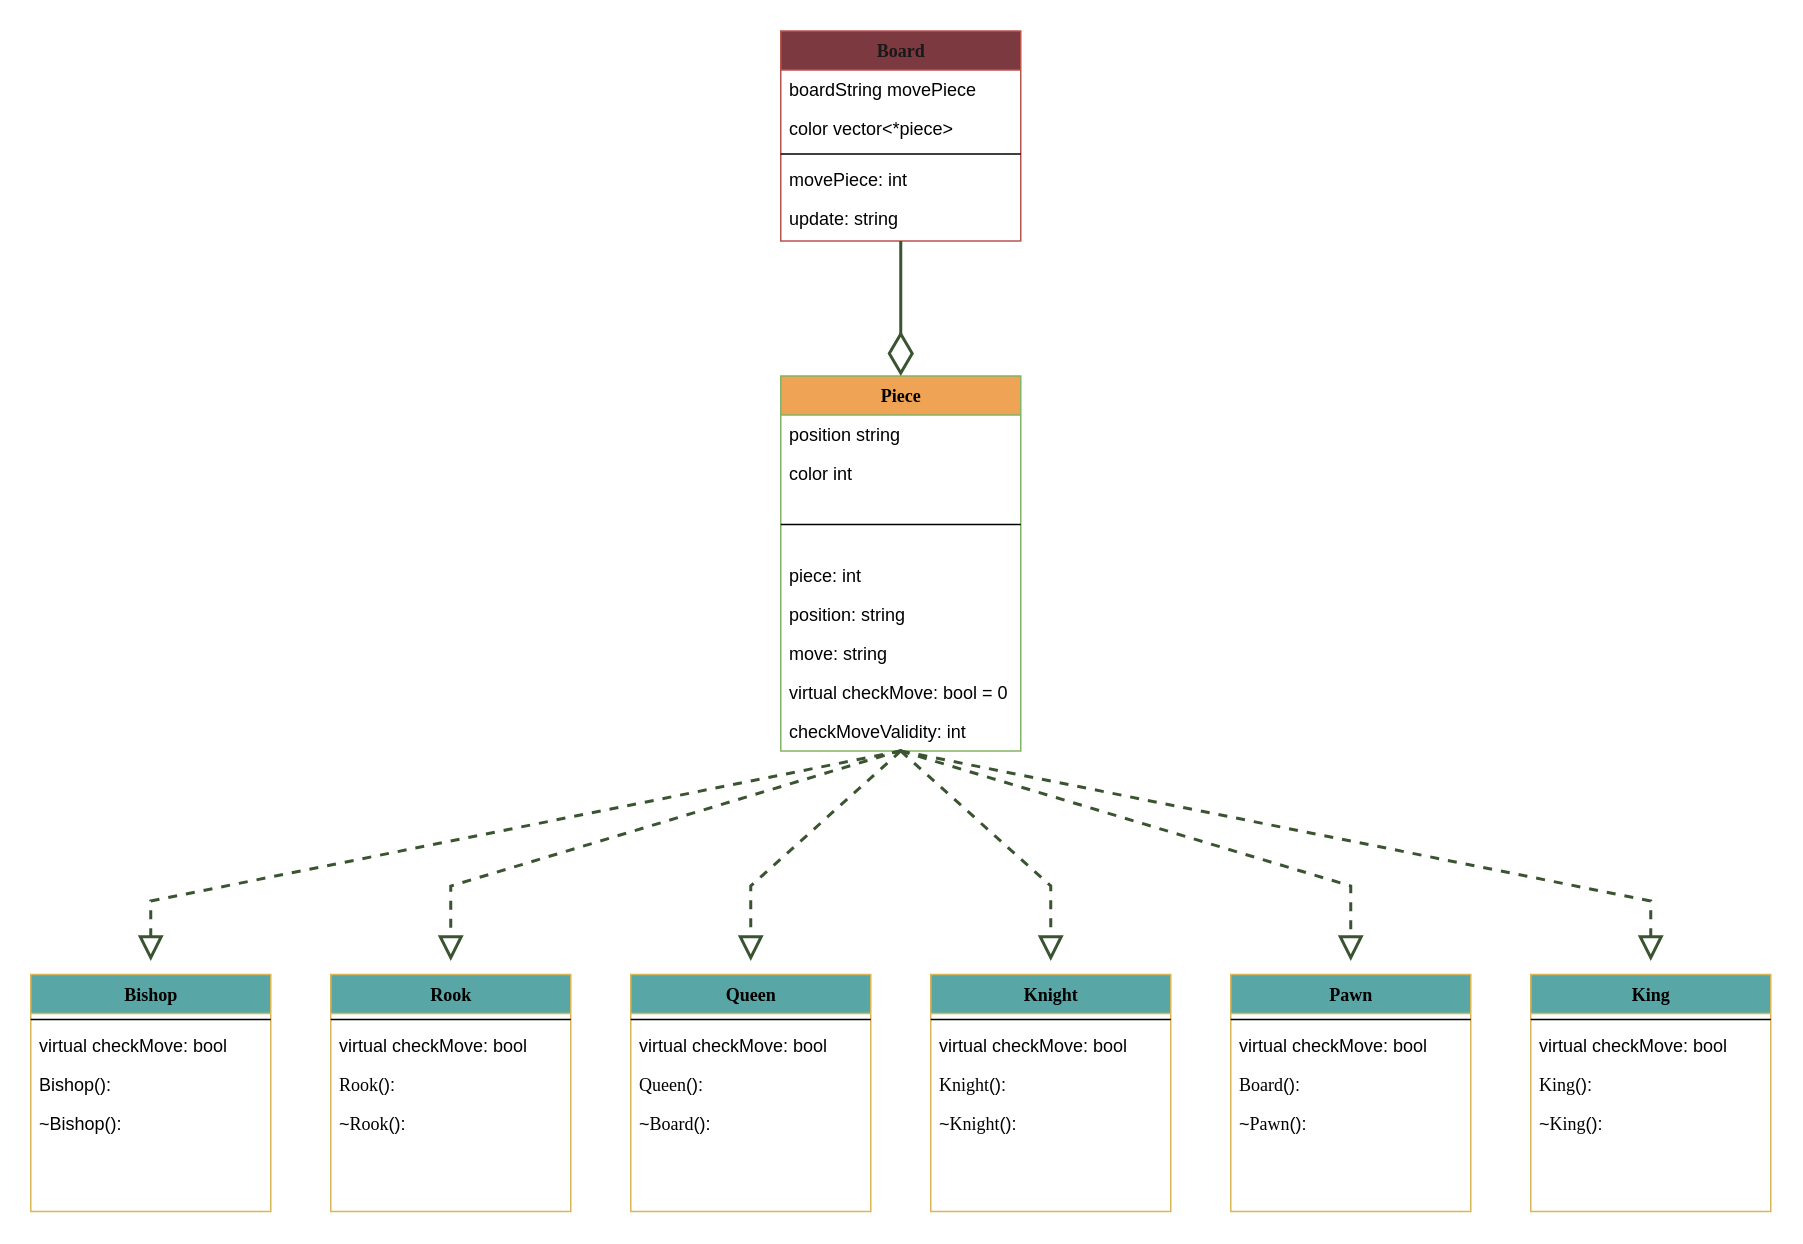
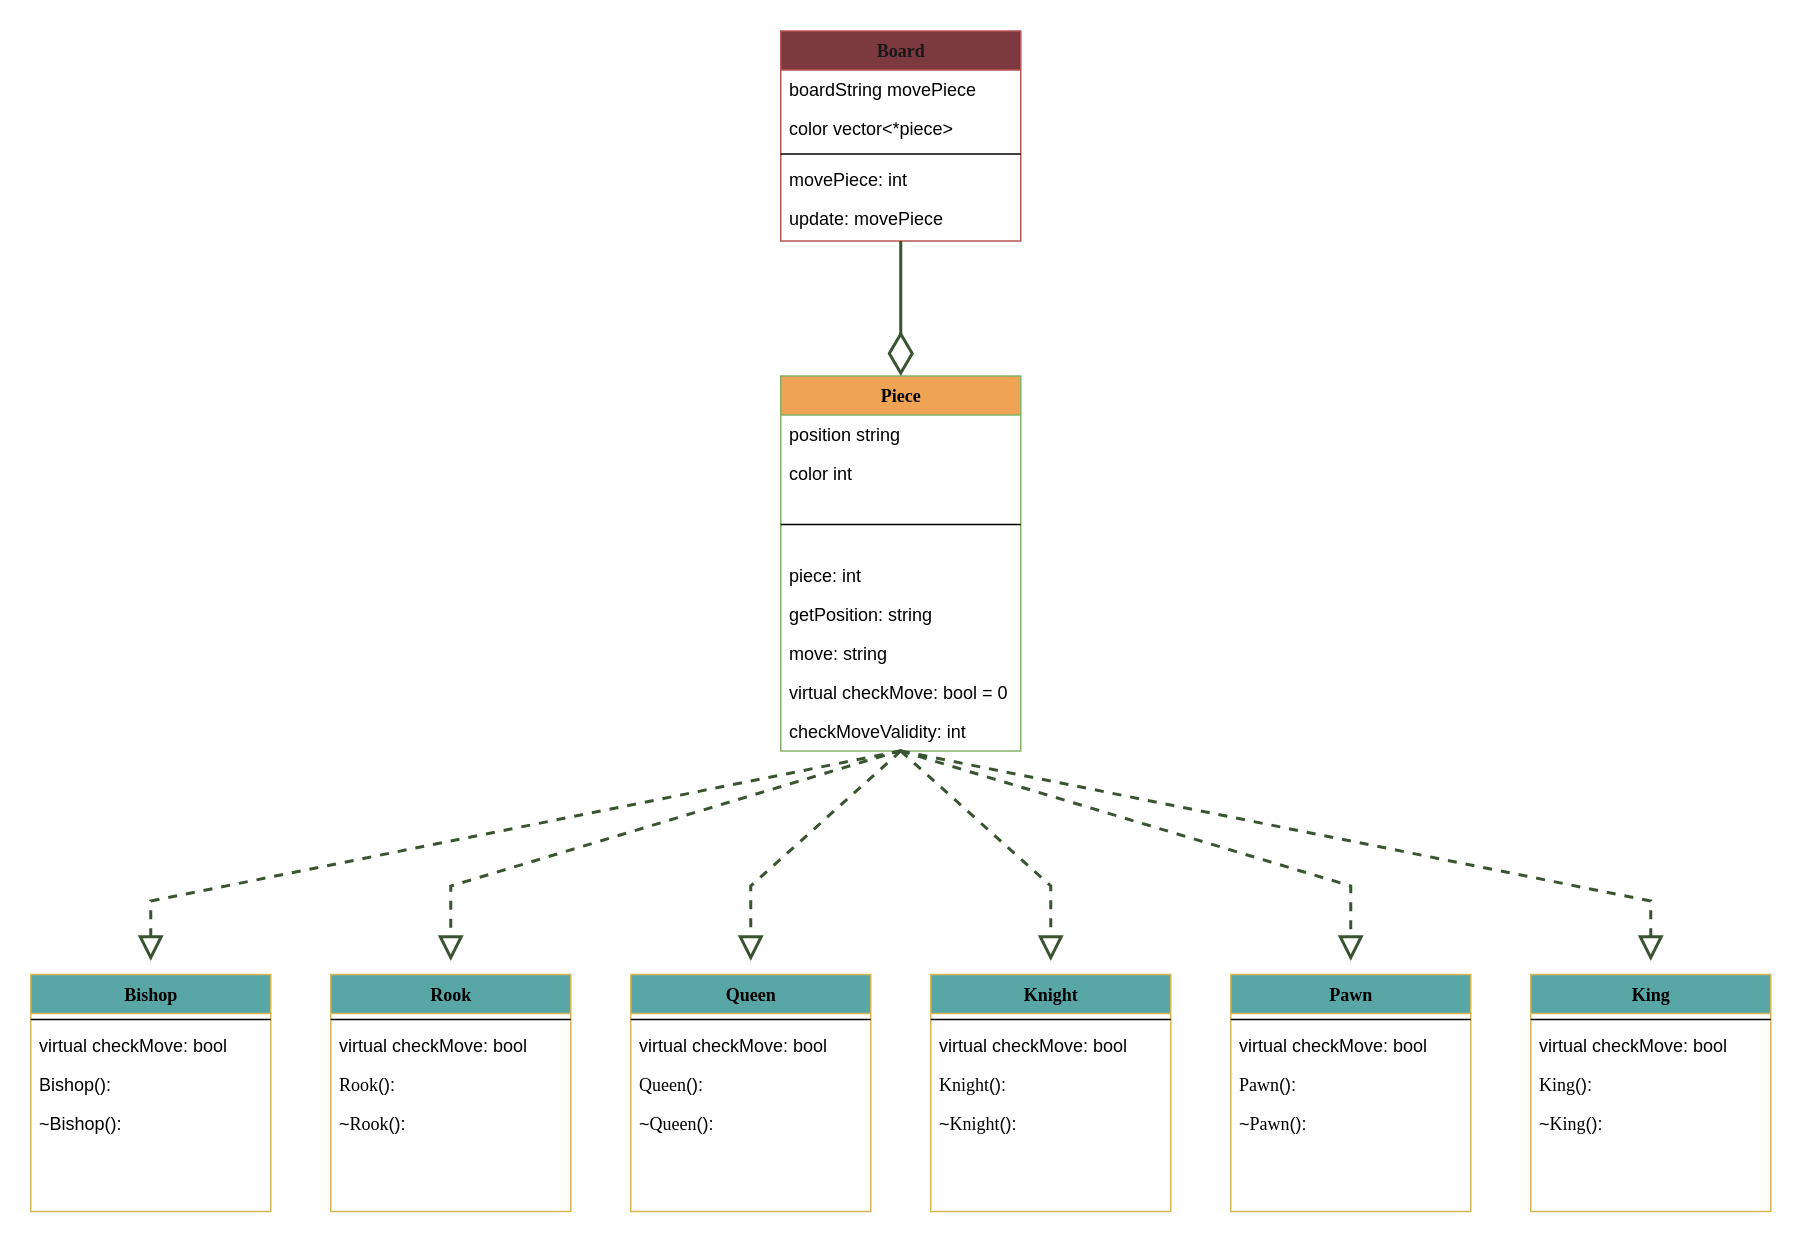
node "update: string": label "update: string" -> "update: movePiece"
node "position: string": label "position: string" -> "getPosition: string"
node "Board():": label "Board():" -> "Pawn():"
node "~Board():": label "~Board():" -> "~Queen():"
